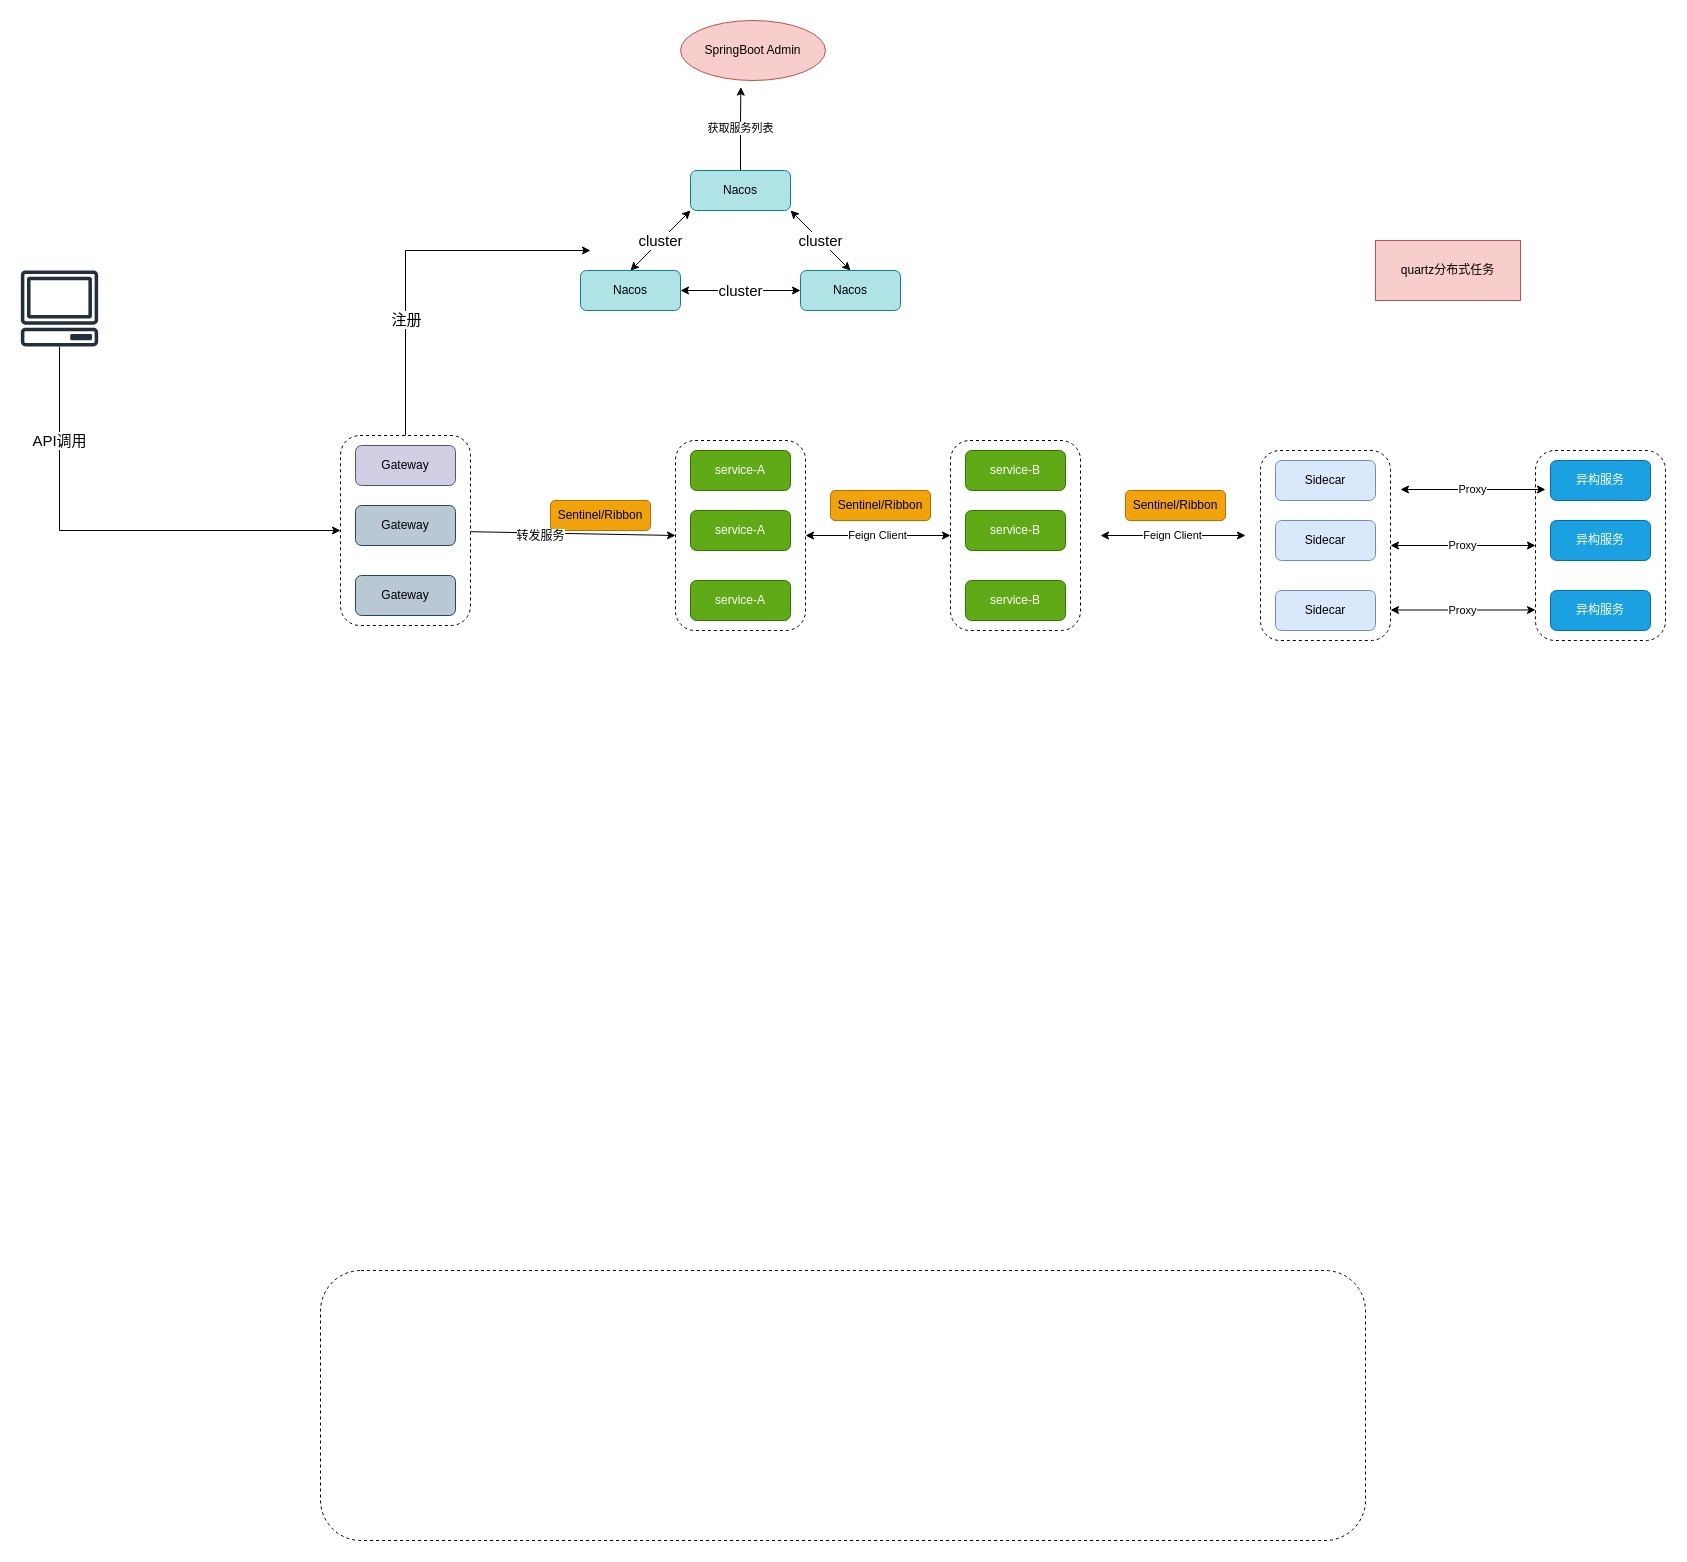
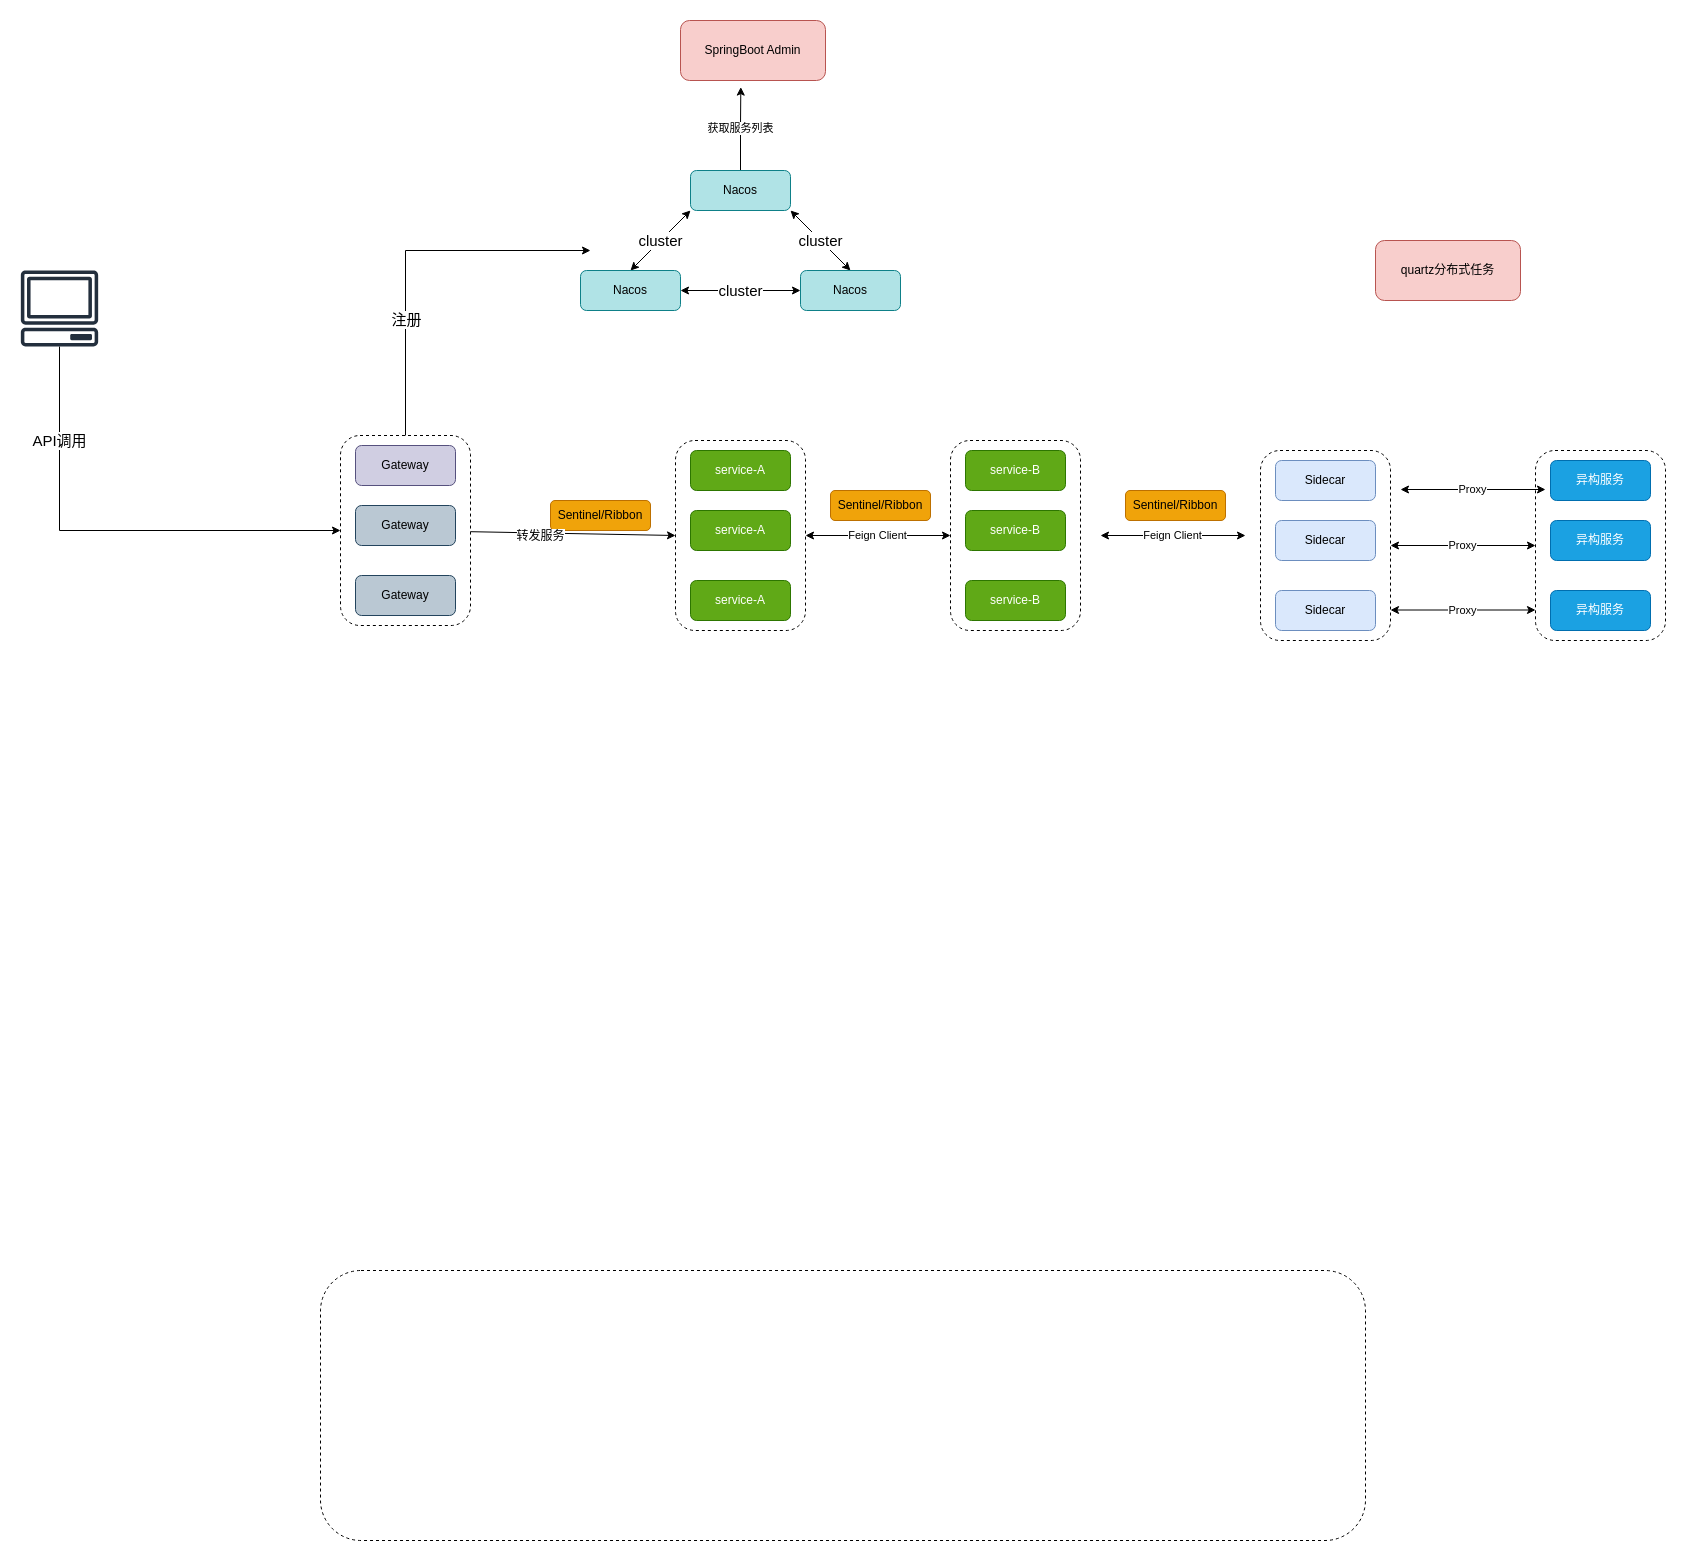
node "SpringBoot Admin": shape ellipse -> rounded rectangle
node "quartz分布式任务": shape rectangle -> rounded rectangle
